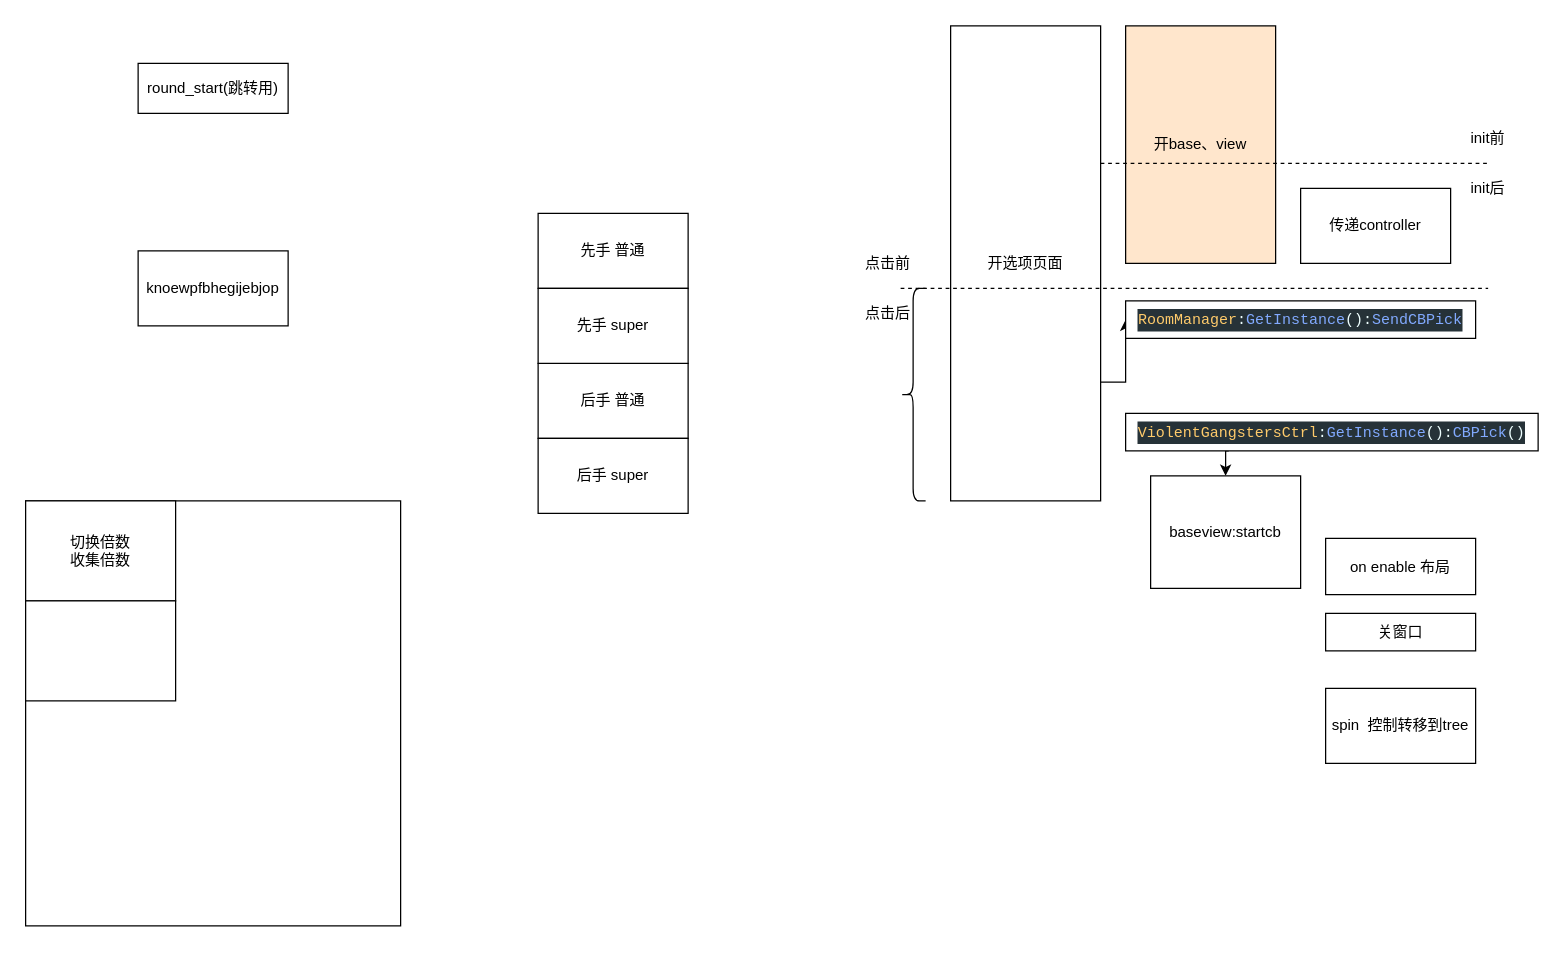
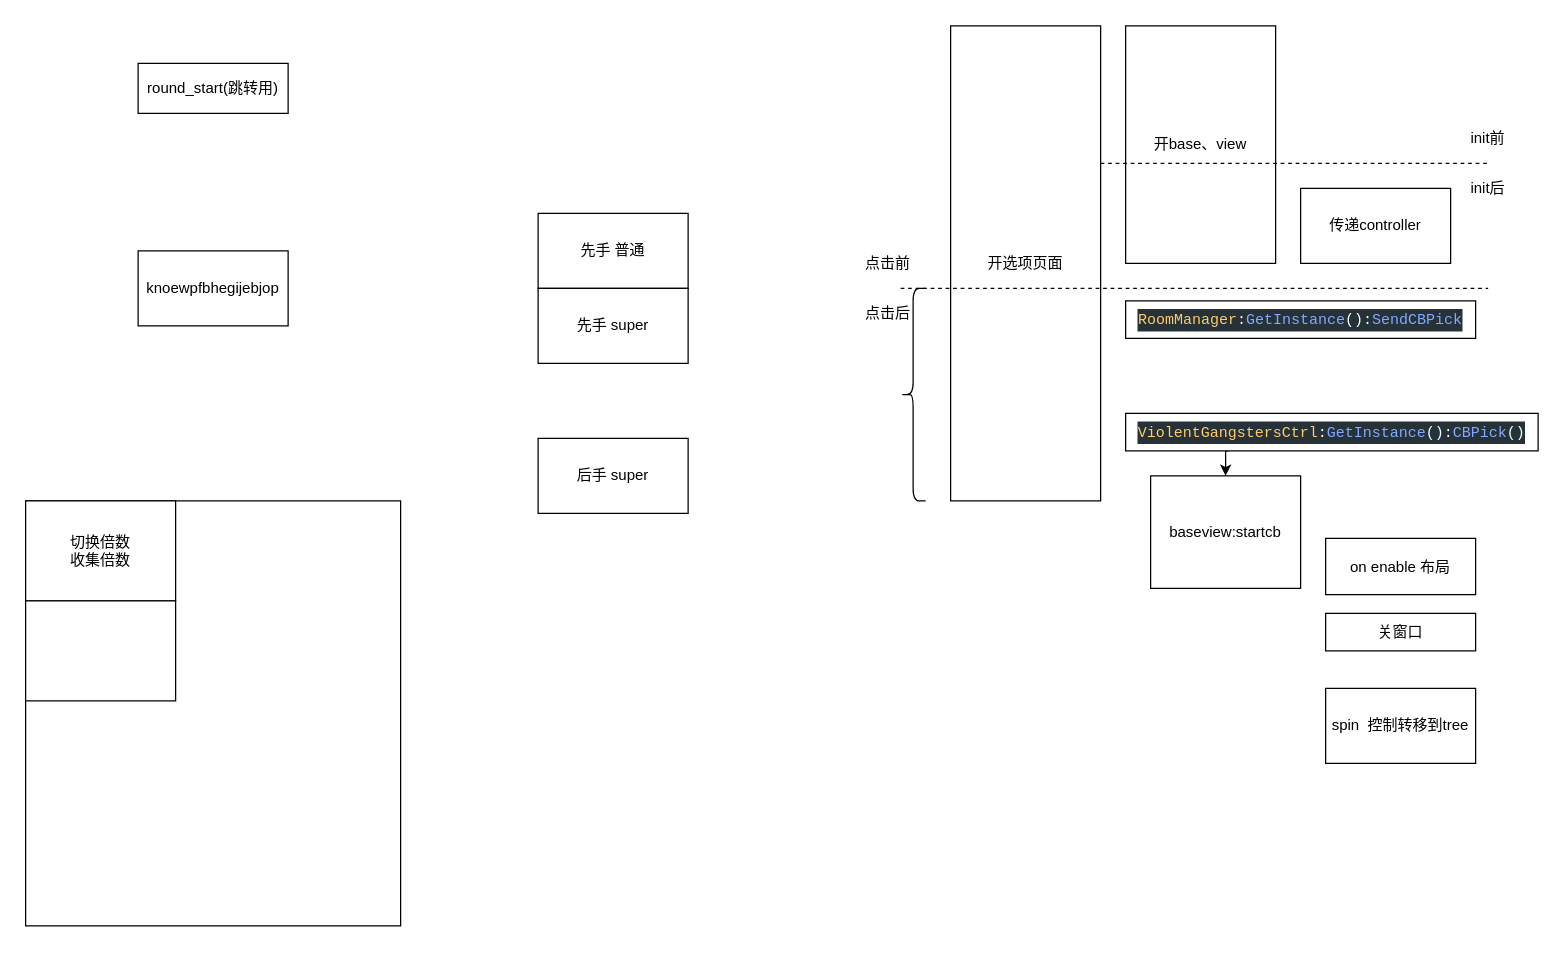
node "开base、view": fillcolor #ffe6cc -> #ffffff
edge "开选项页面" -> "RoomManager:GetInstance():SendCBPick": removed
node "后手 普通": removed
